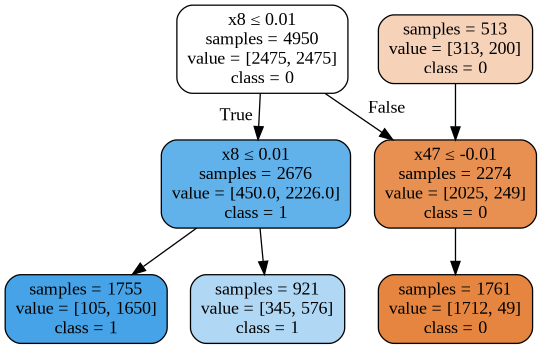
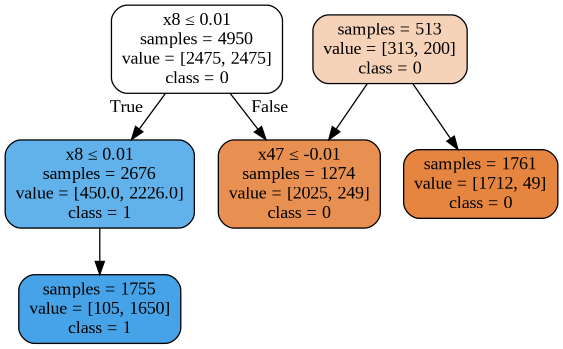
node "x47 ≤ -0.01": text "samples = 2274" -> "samples = 1274"
edge "x47 ≤ -0.01" -> "samples = 1761": now "samples = 513" -> "samples = 1761"
node "samples = 921": removed
